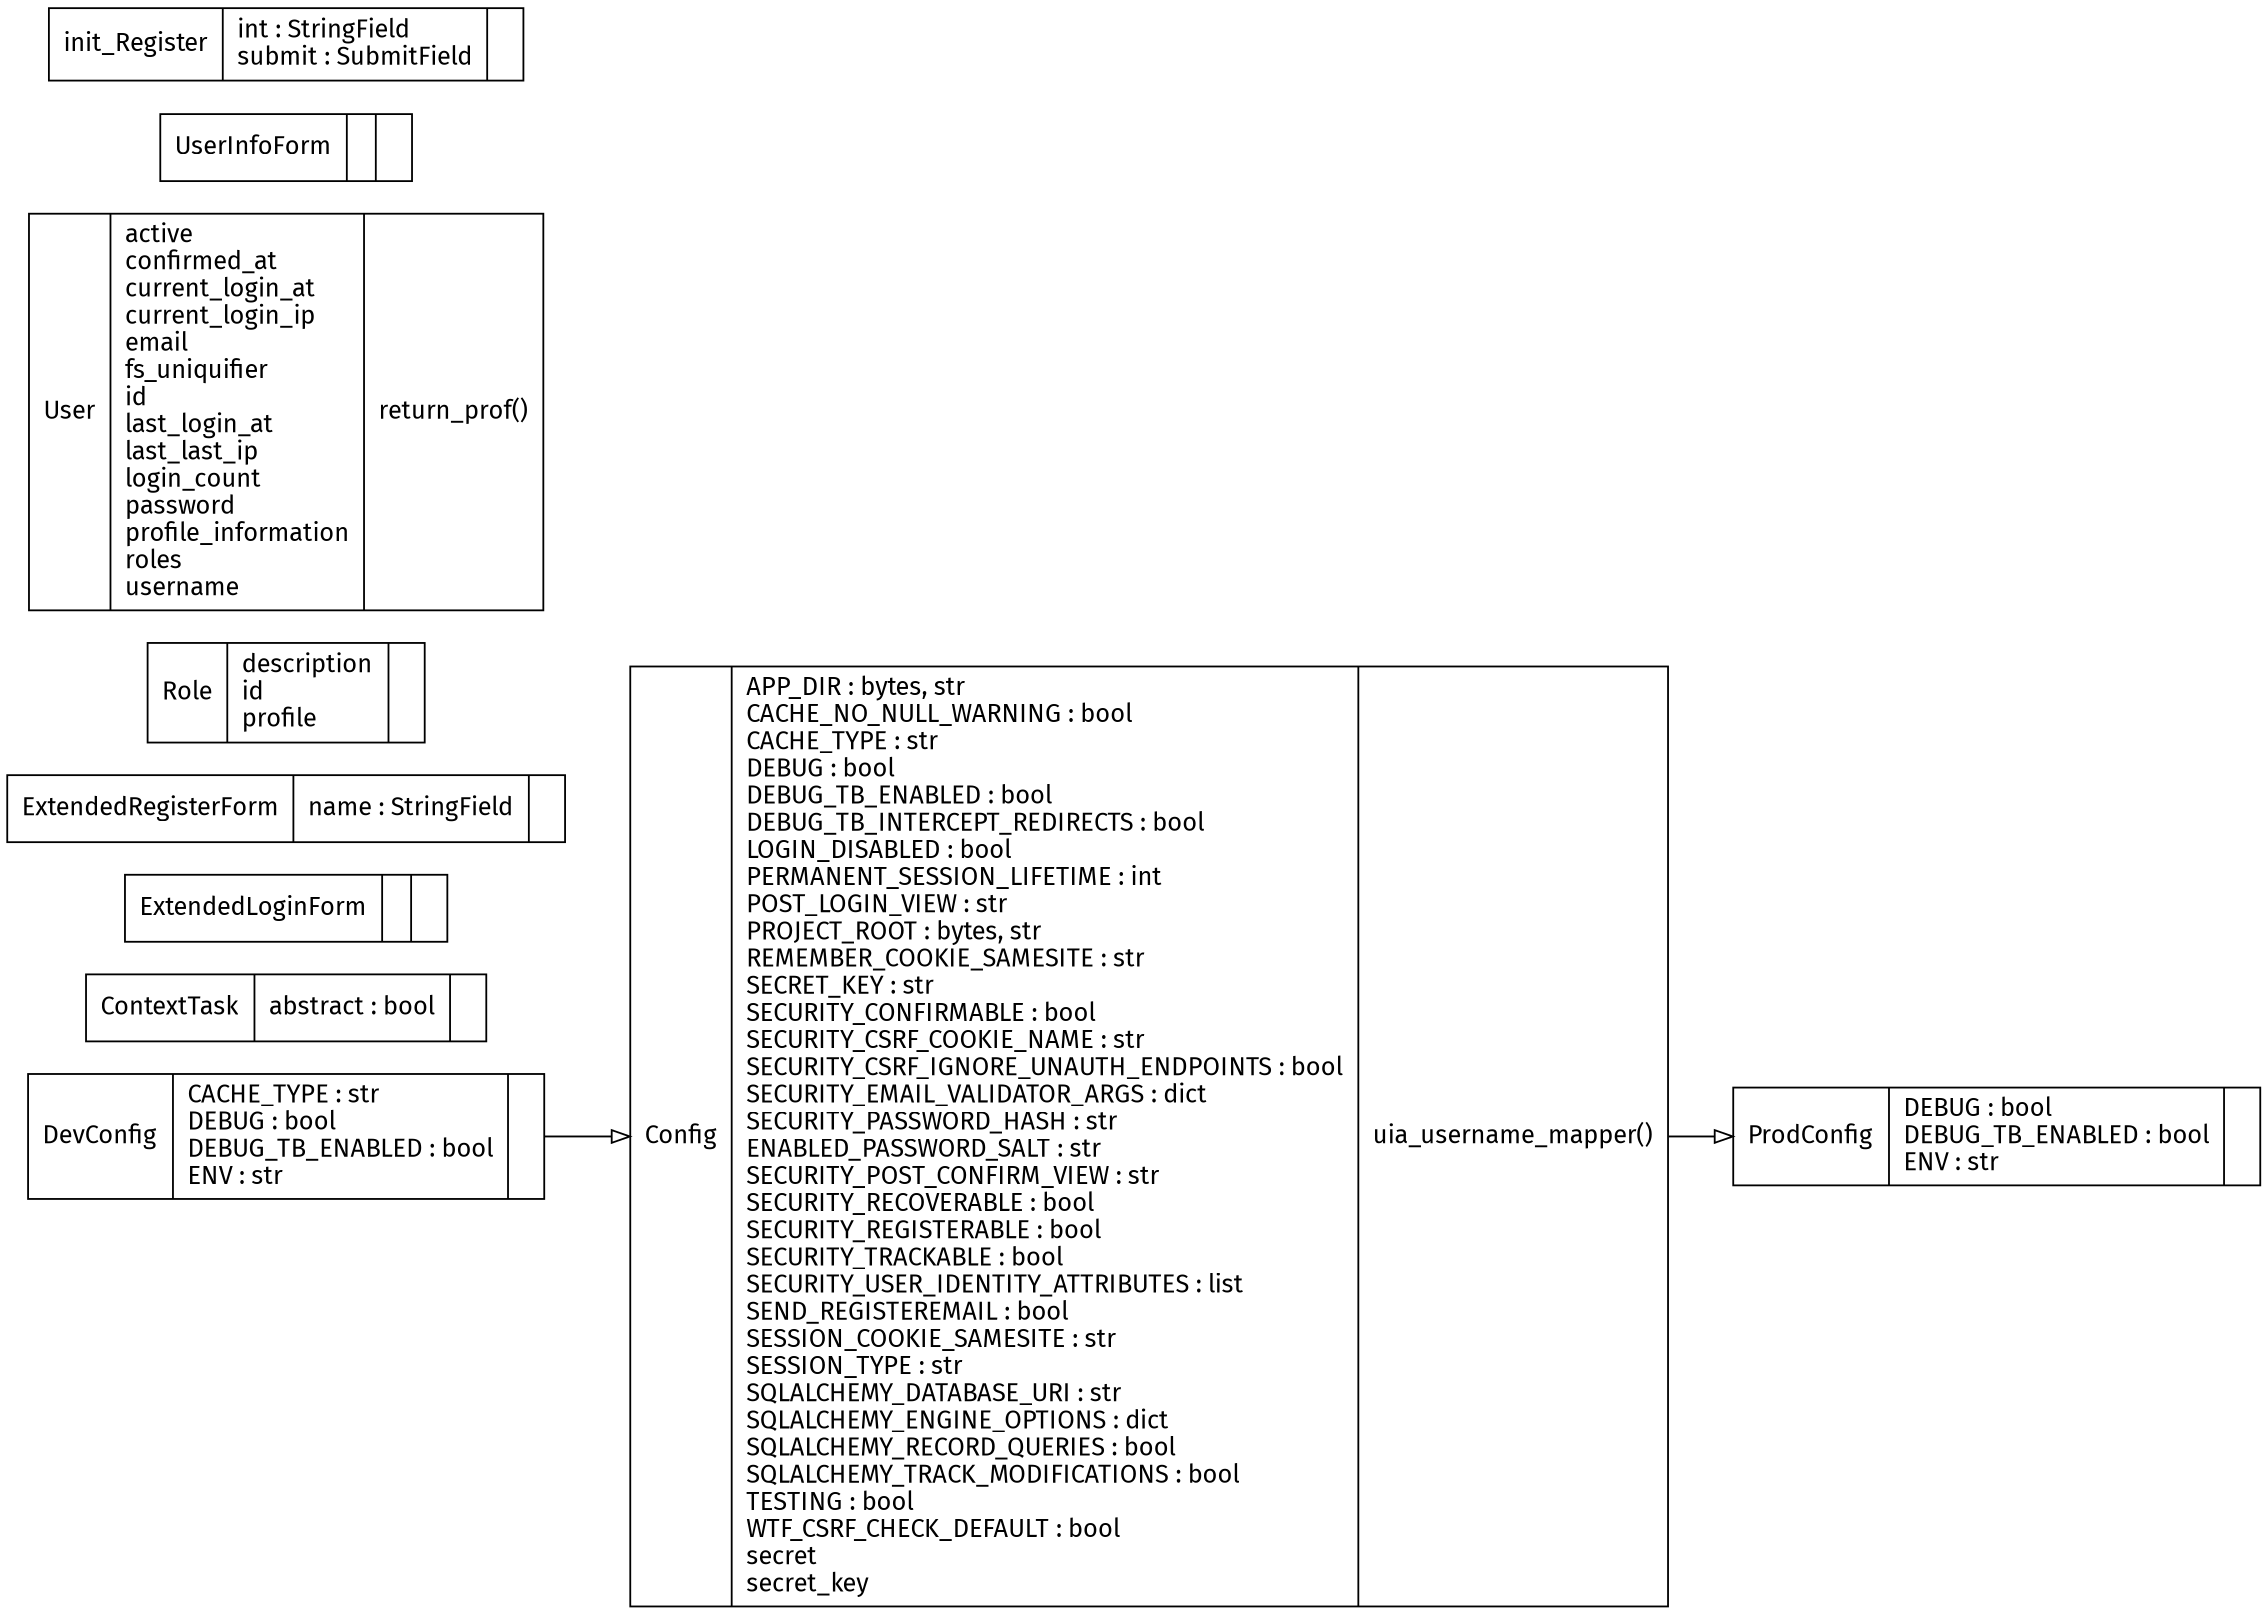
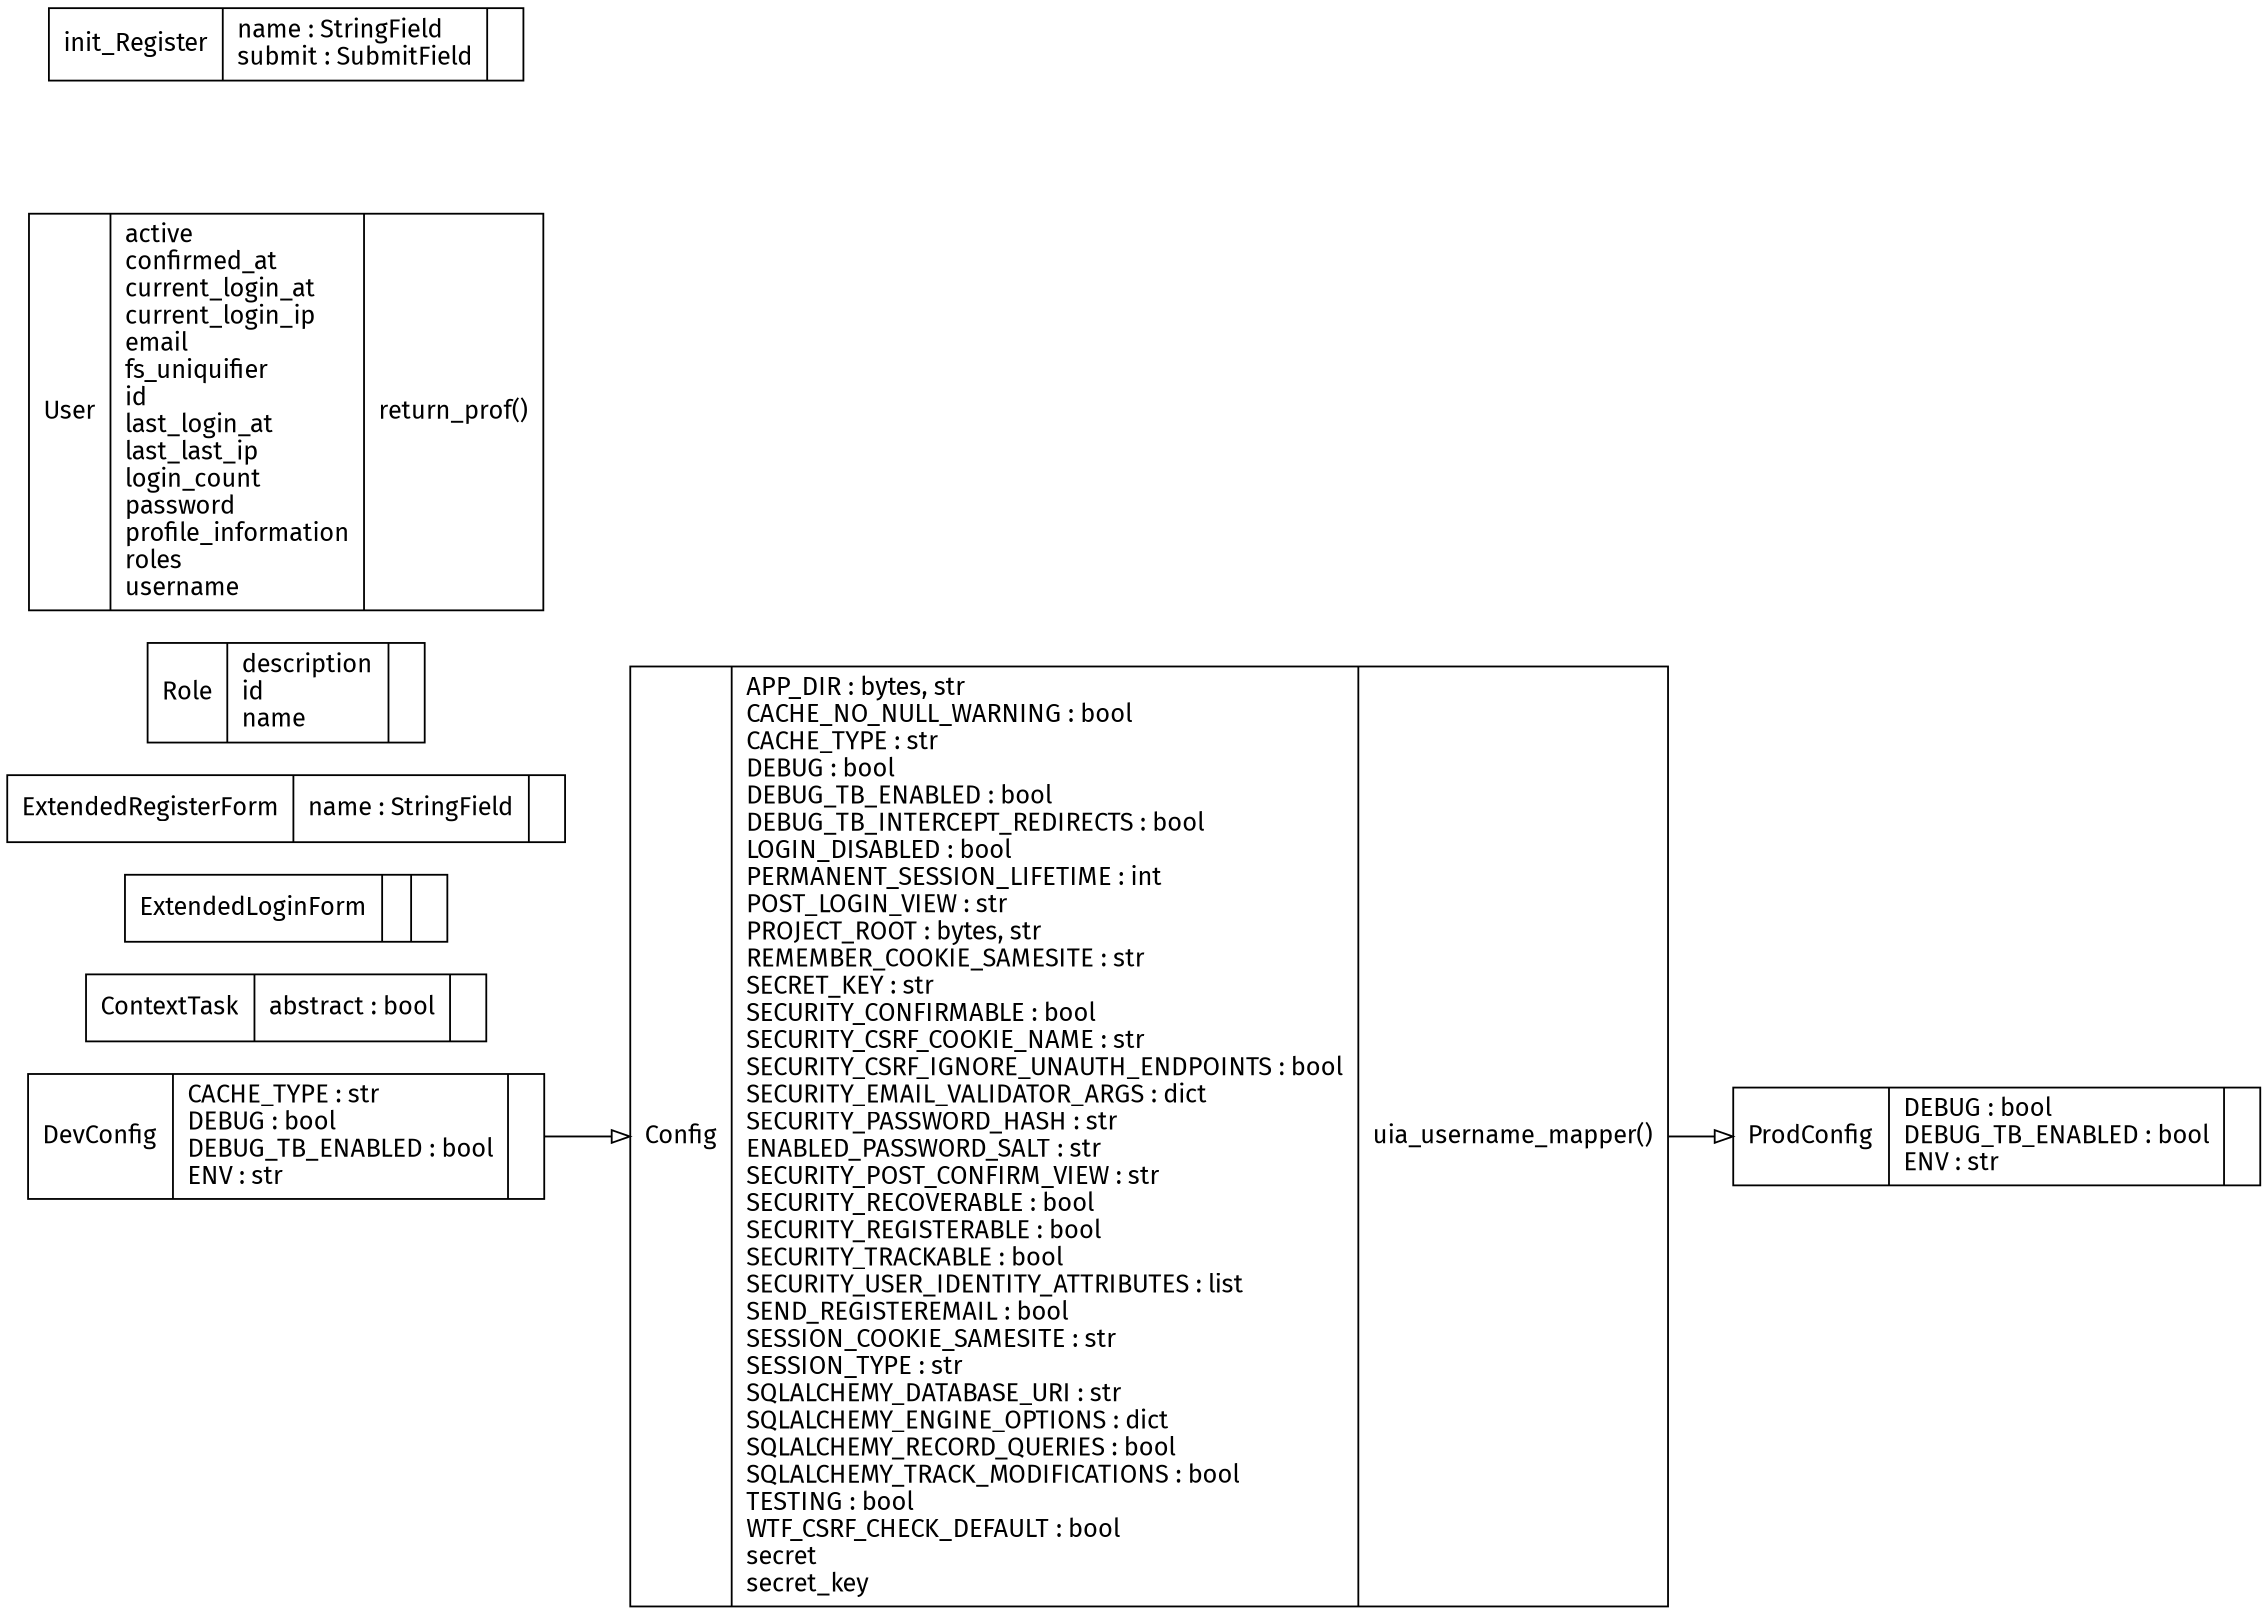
node "init_Register": text "int : StringField" -> "name : StringField"
node "UserInfoForm": removed
node "Role": text "profile" -> "name"
